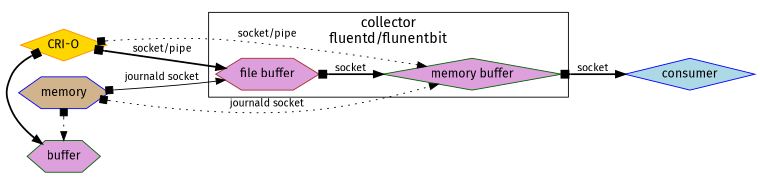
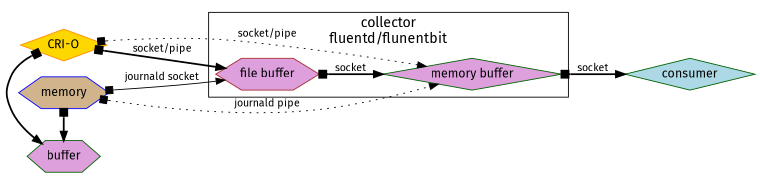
node "consumer": color blue -> darkgreen
edge "memory buffer" -- "memory": label "journald socket" -> "journald pipe"
edge "memory" -- "buffer": style dotted -> bold
